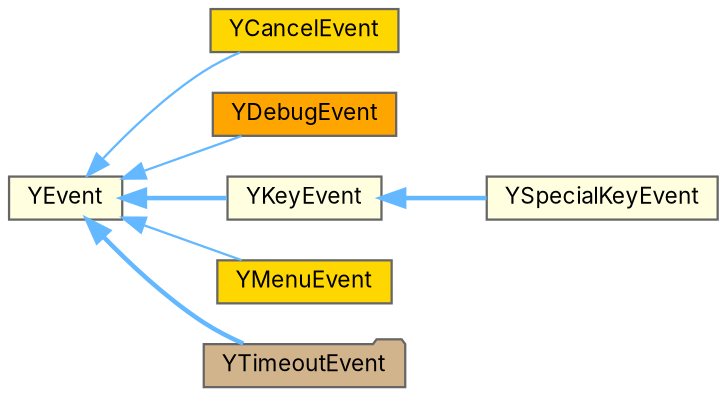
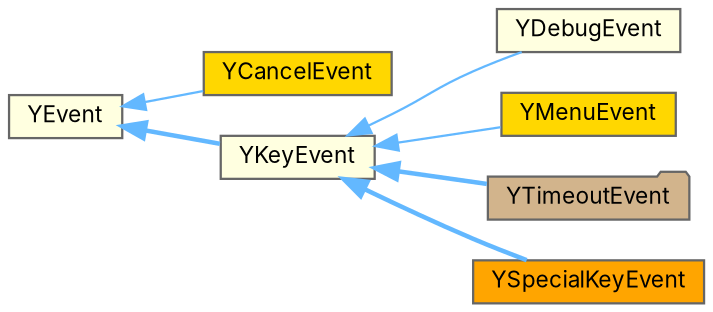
node "YDebugEvent": fillcolor orange -> lightyellow
edge "YDebugEvent" -> "YEvent": now "YDebugEvent" -> "YKeyEvent"
node "YSpecialKeyEvent": fillcolor lightyellow -> orange
edge "YMenuEvent" -> "YEvent": now "YMenuEvent" -> "YKeyEvent"
edge "YTimeoutEvent" -> "YEvent": now "YTimeoutEvent" -> "YKeyEvent"
